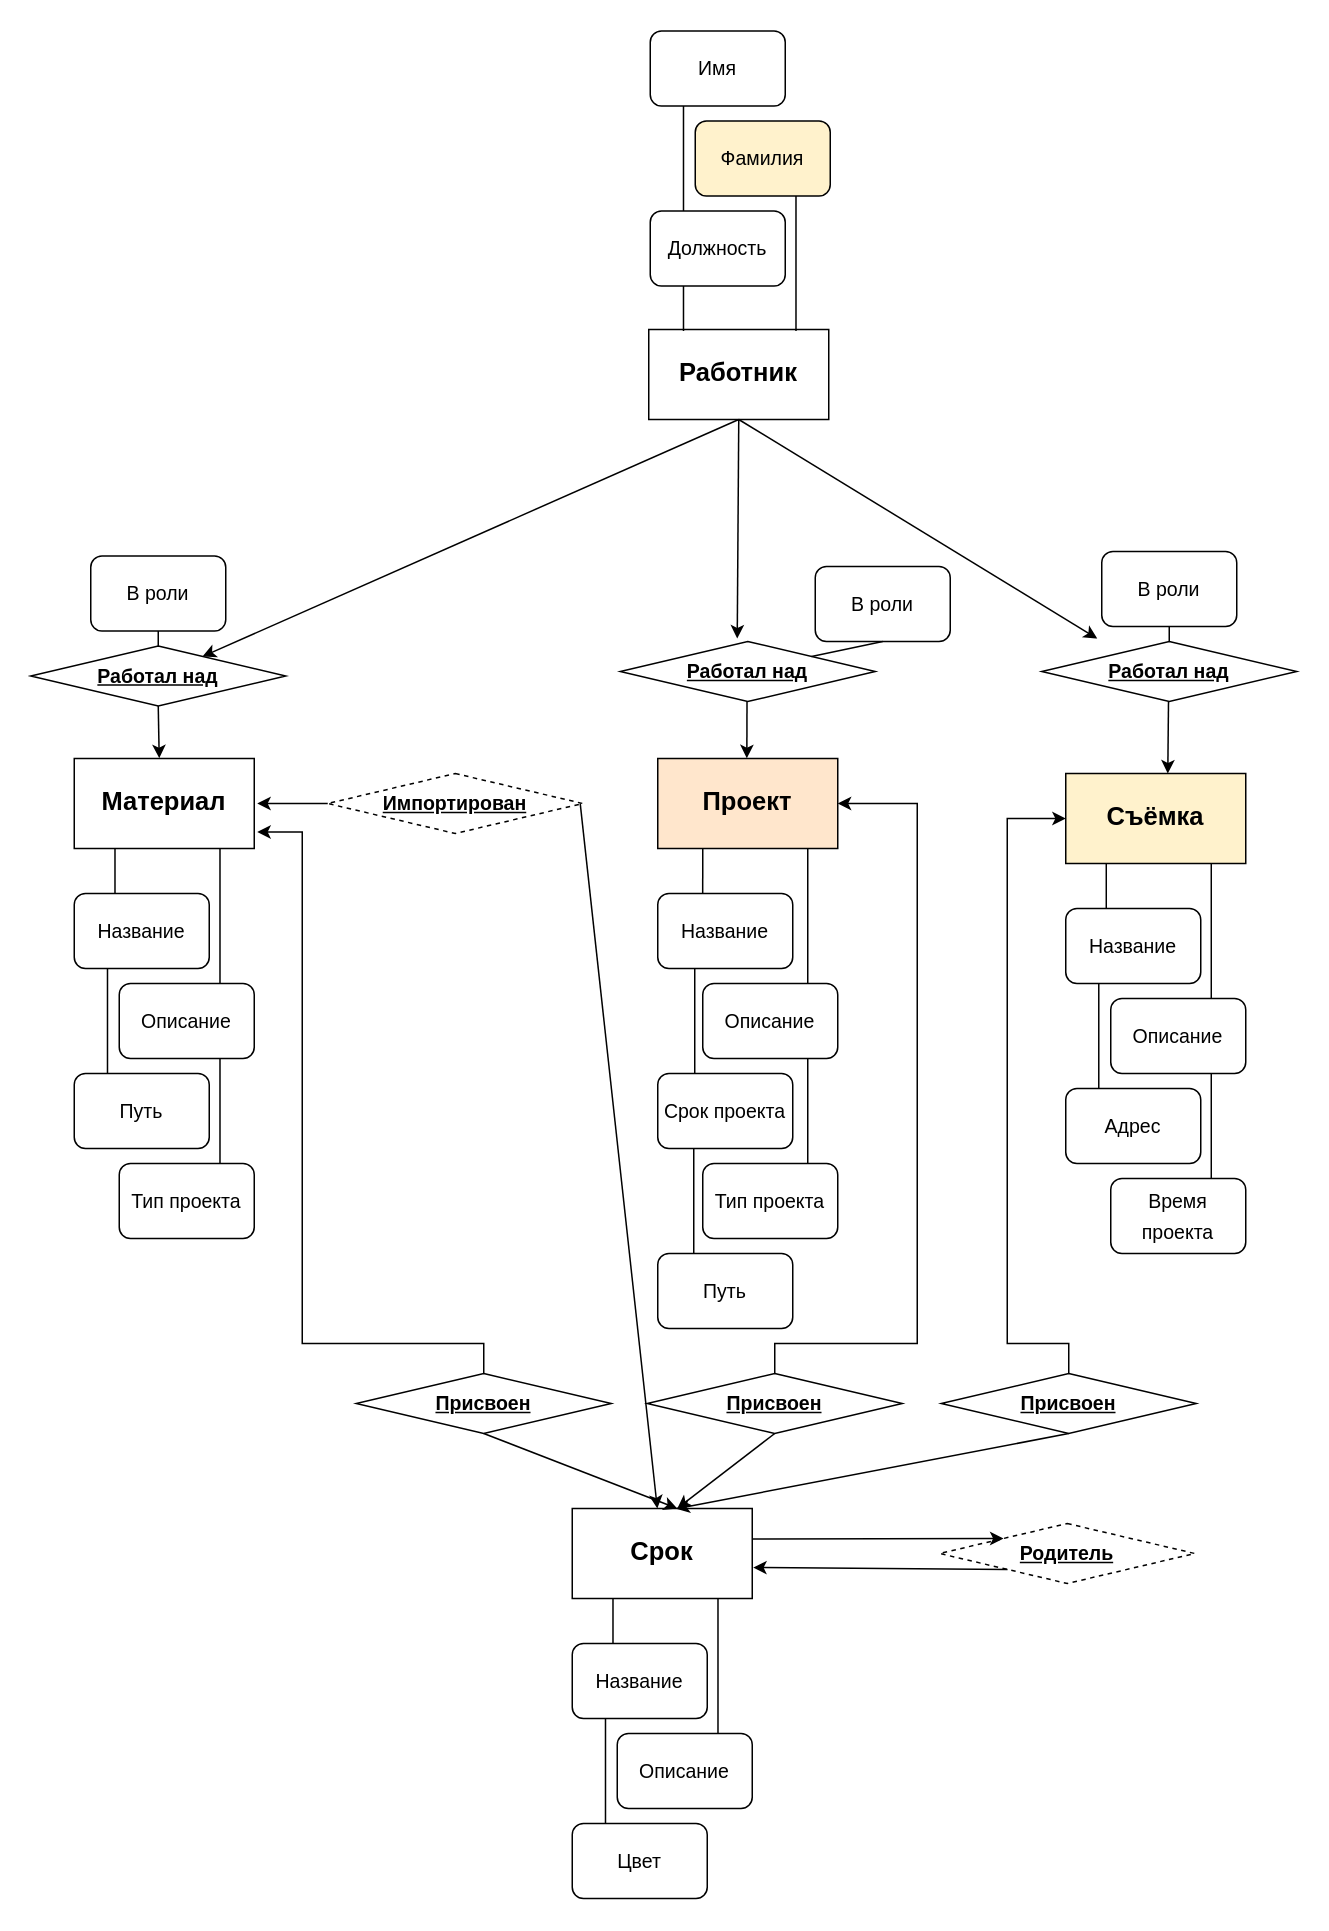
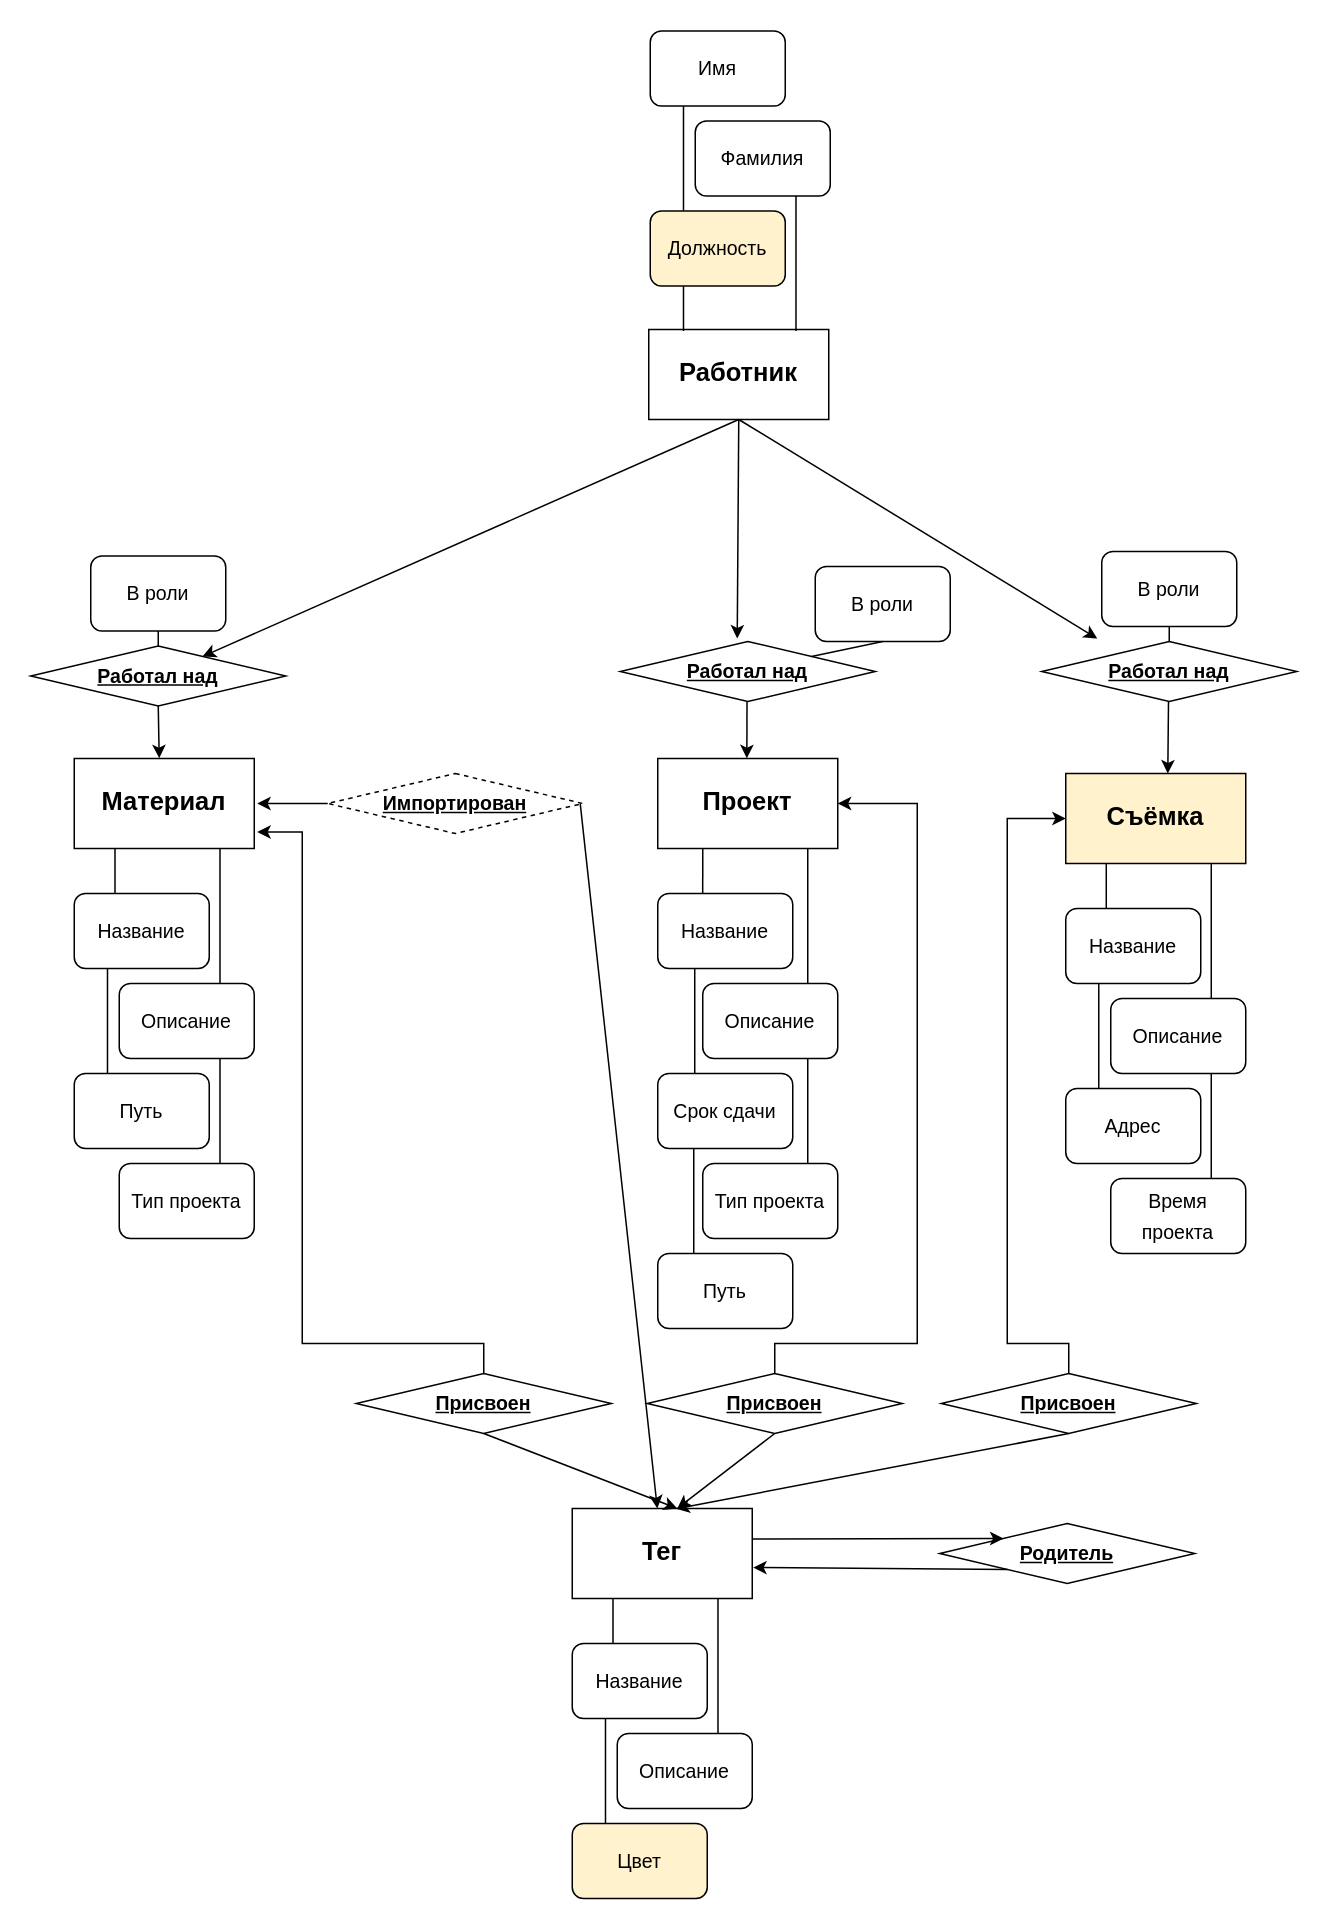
node "Фамилия": fillcolor #fff2cc -> #ffffff
node "Должность": fillcolor #ffffff -> #fff2cc
node "Проект": fillcolor #ffe6cc -> #ffffff
node "Срок проекта": label "Срок проекта" -> "Срок сдачи"
node "Срок": label "Срок" -> "Тег"
node "Родитель": style dashed -> solid
node "Цвет": fillcolor #ffffff -> #fff2cc
